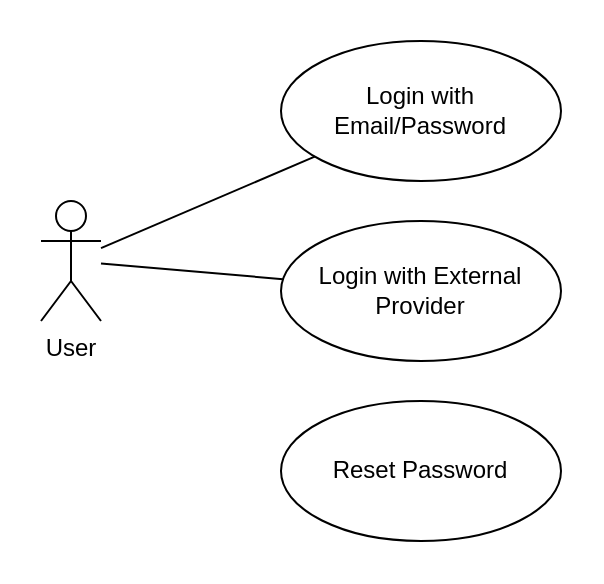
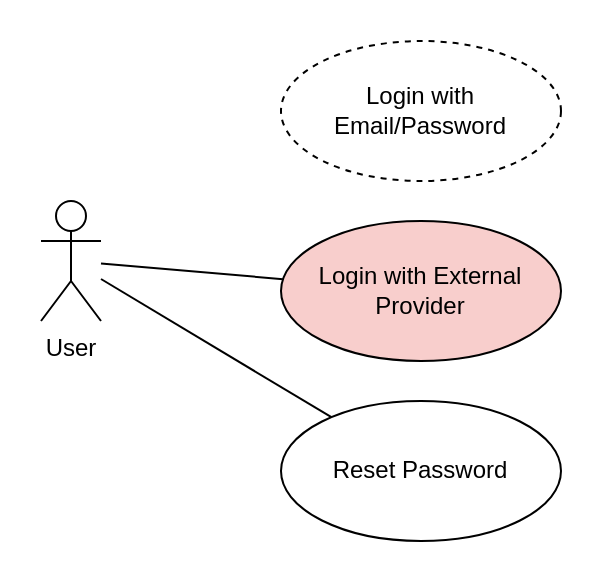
node "Login with Email/Password": style solid -> dashed
edge "Login with Email/Password" -- "User": now "Reset Password" -- "User"
node "Login with External Provider": fillcolor #ffffff -> #f8cecc
